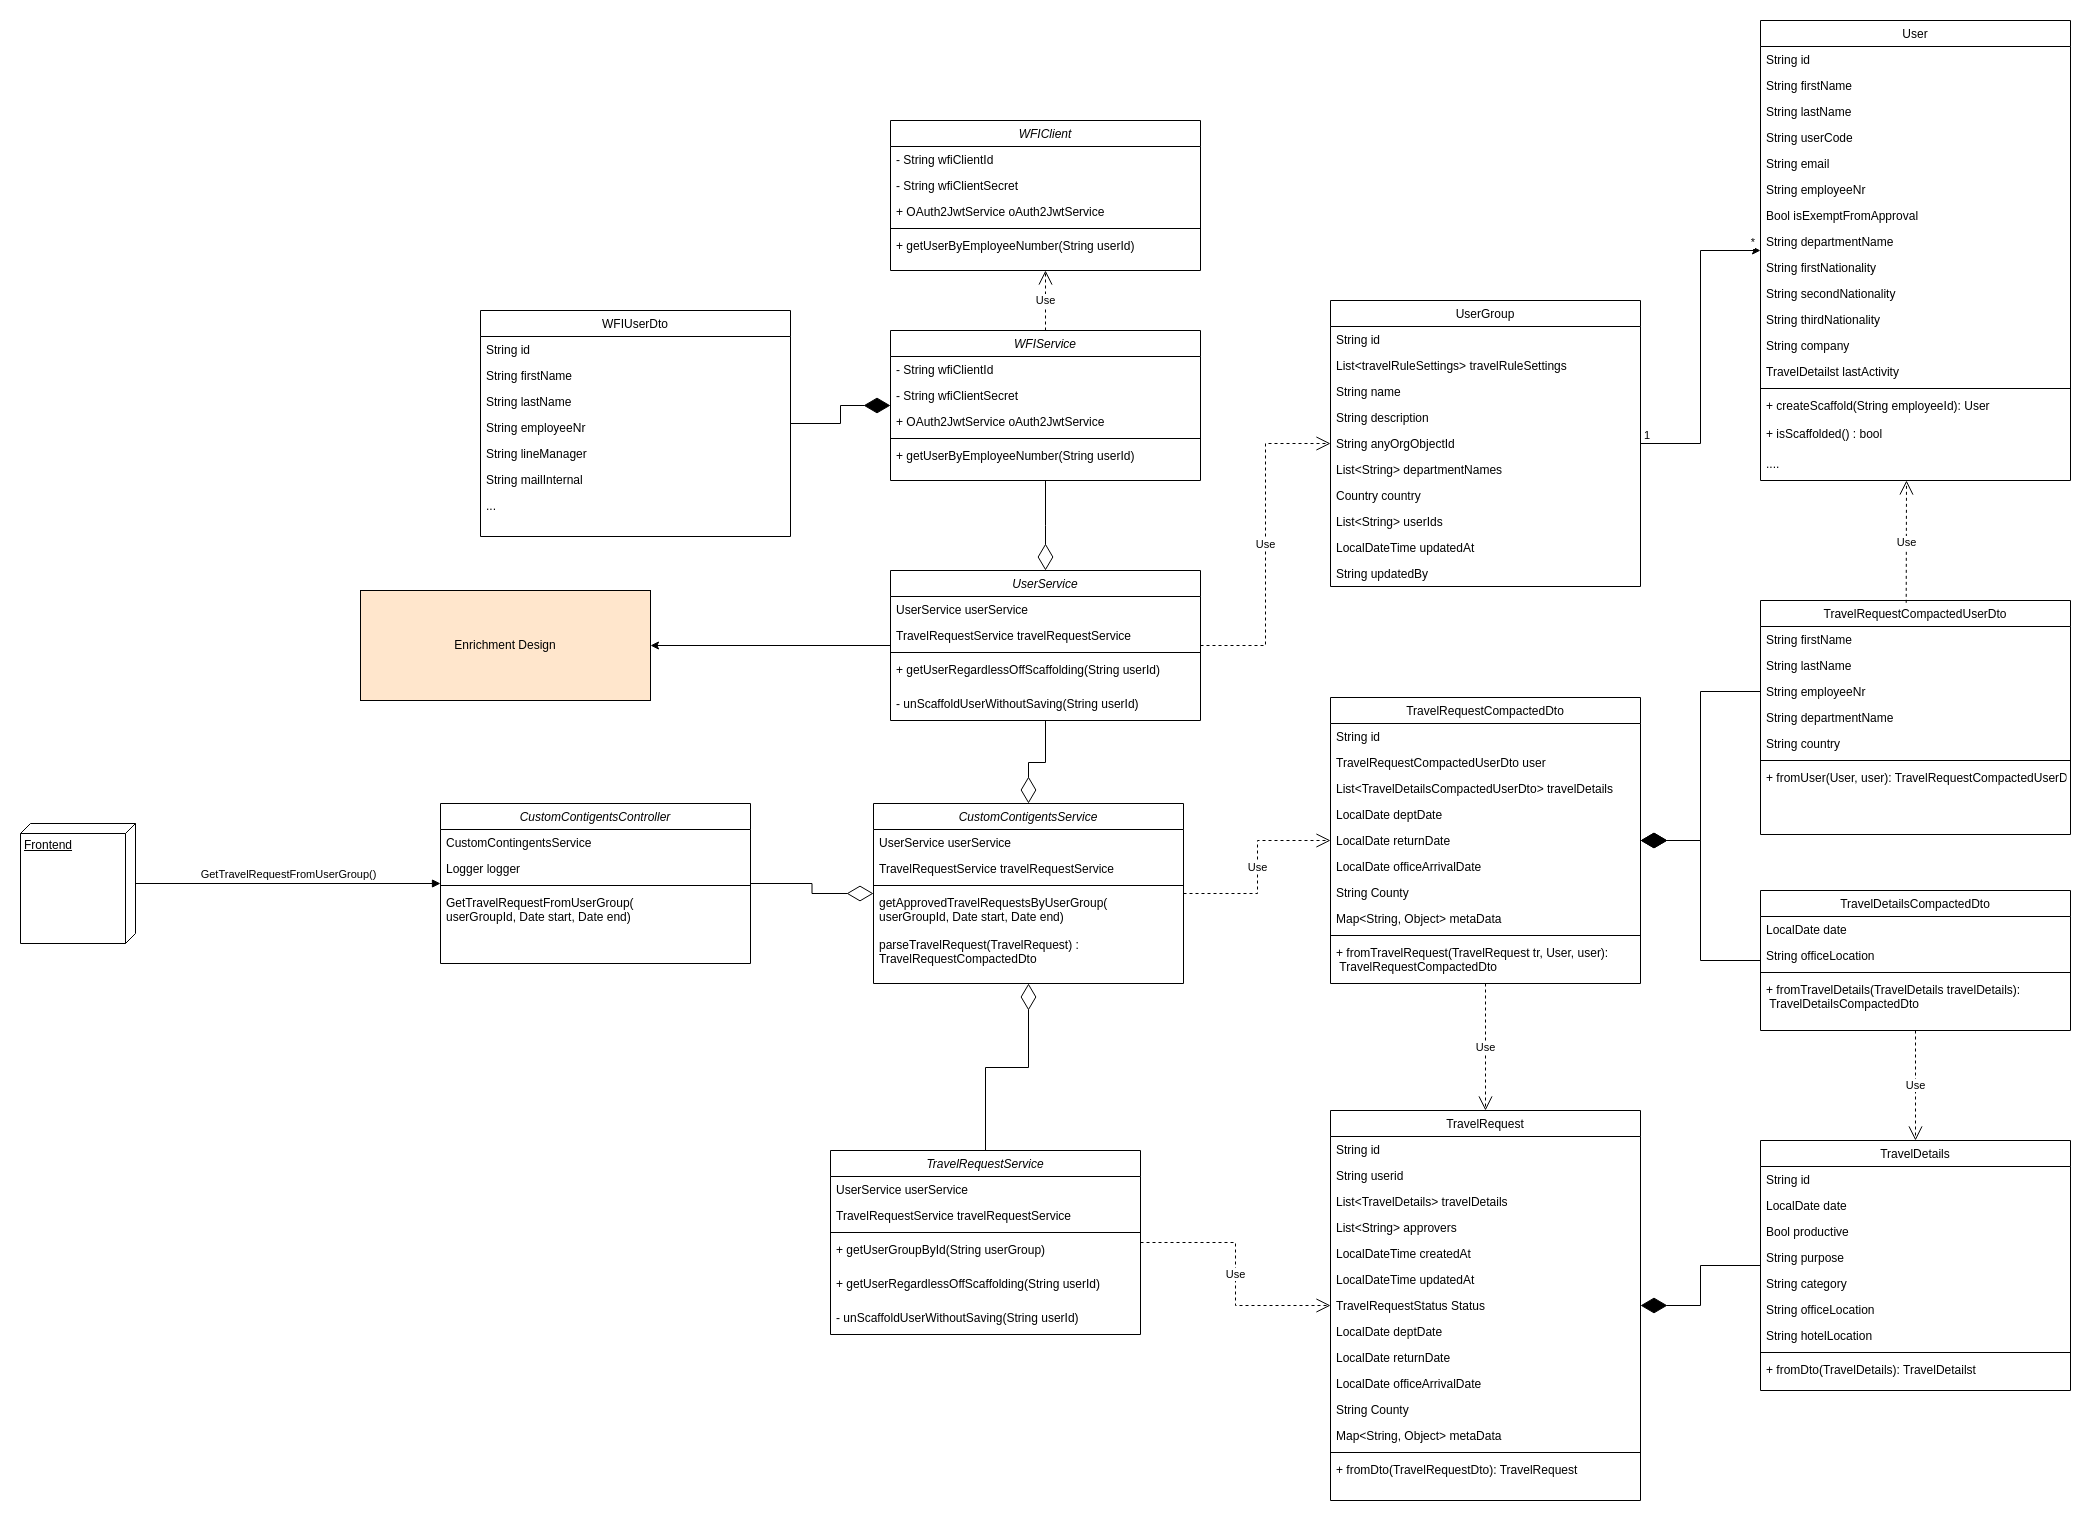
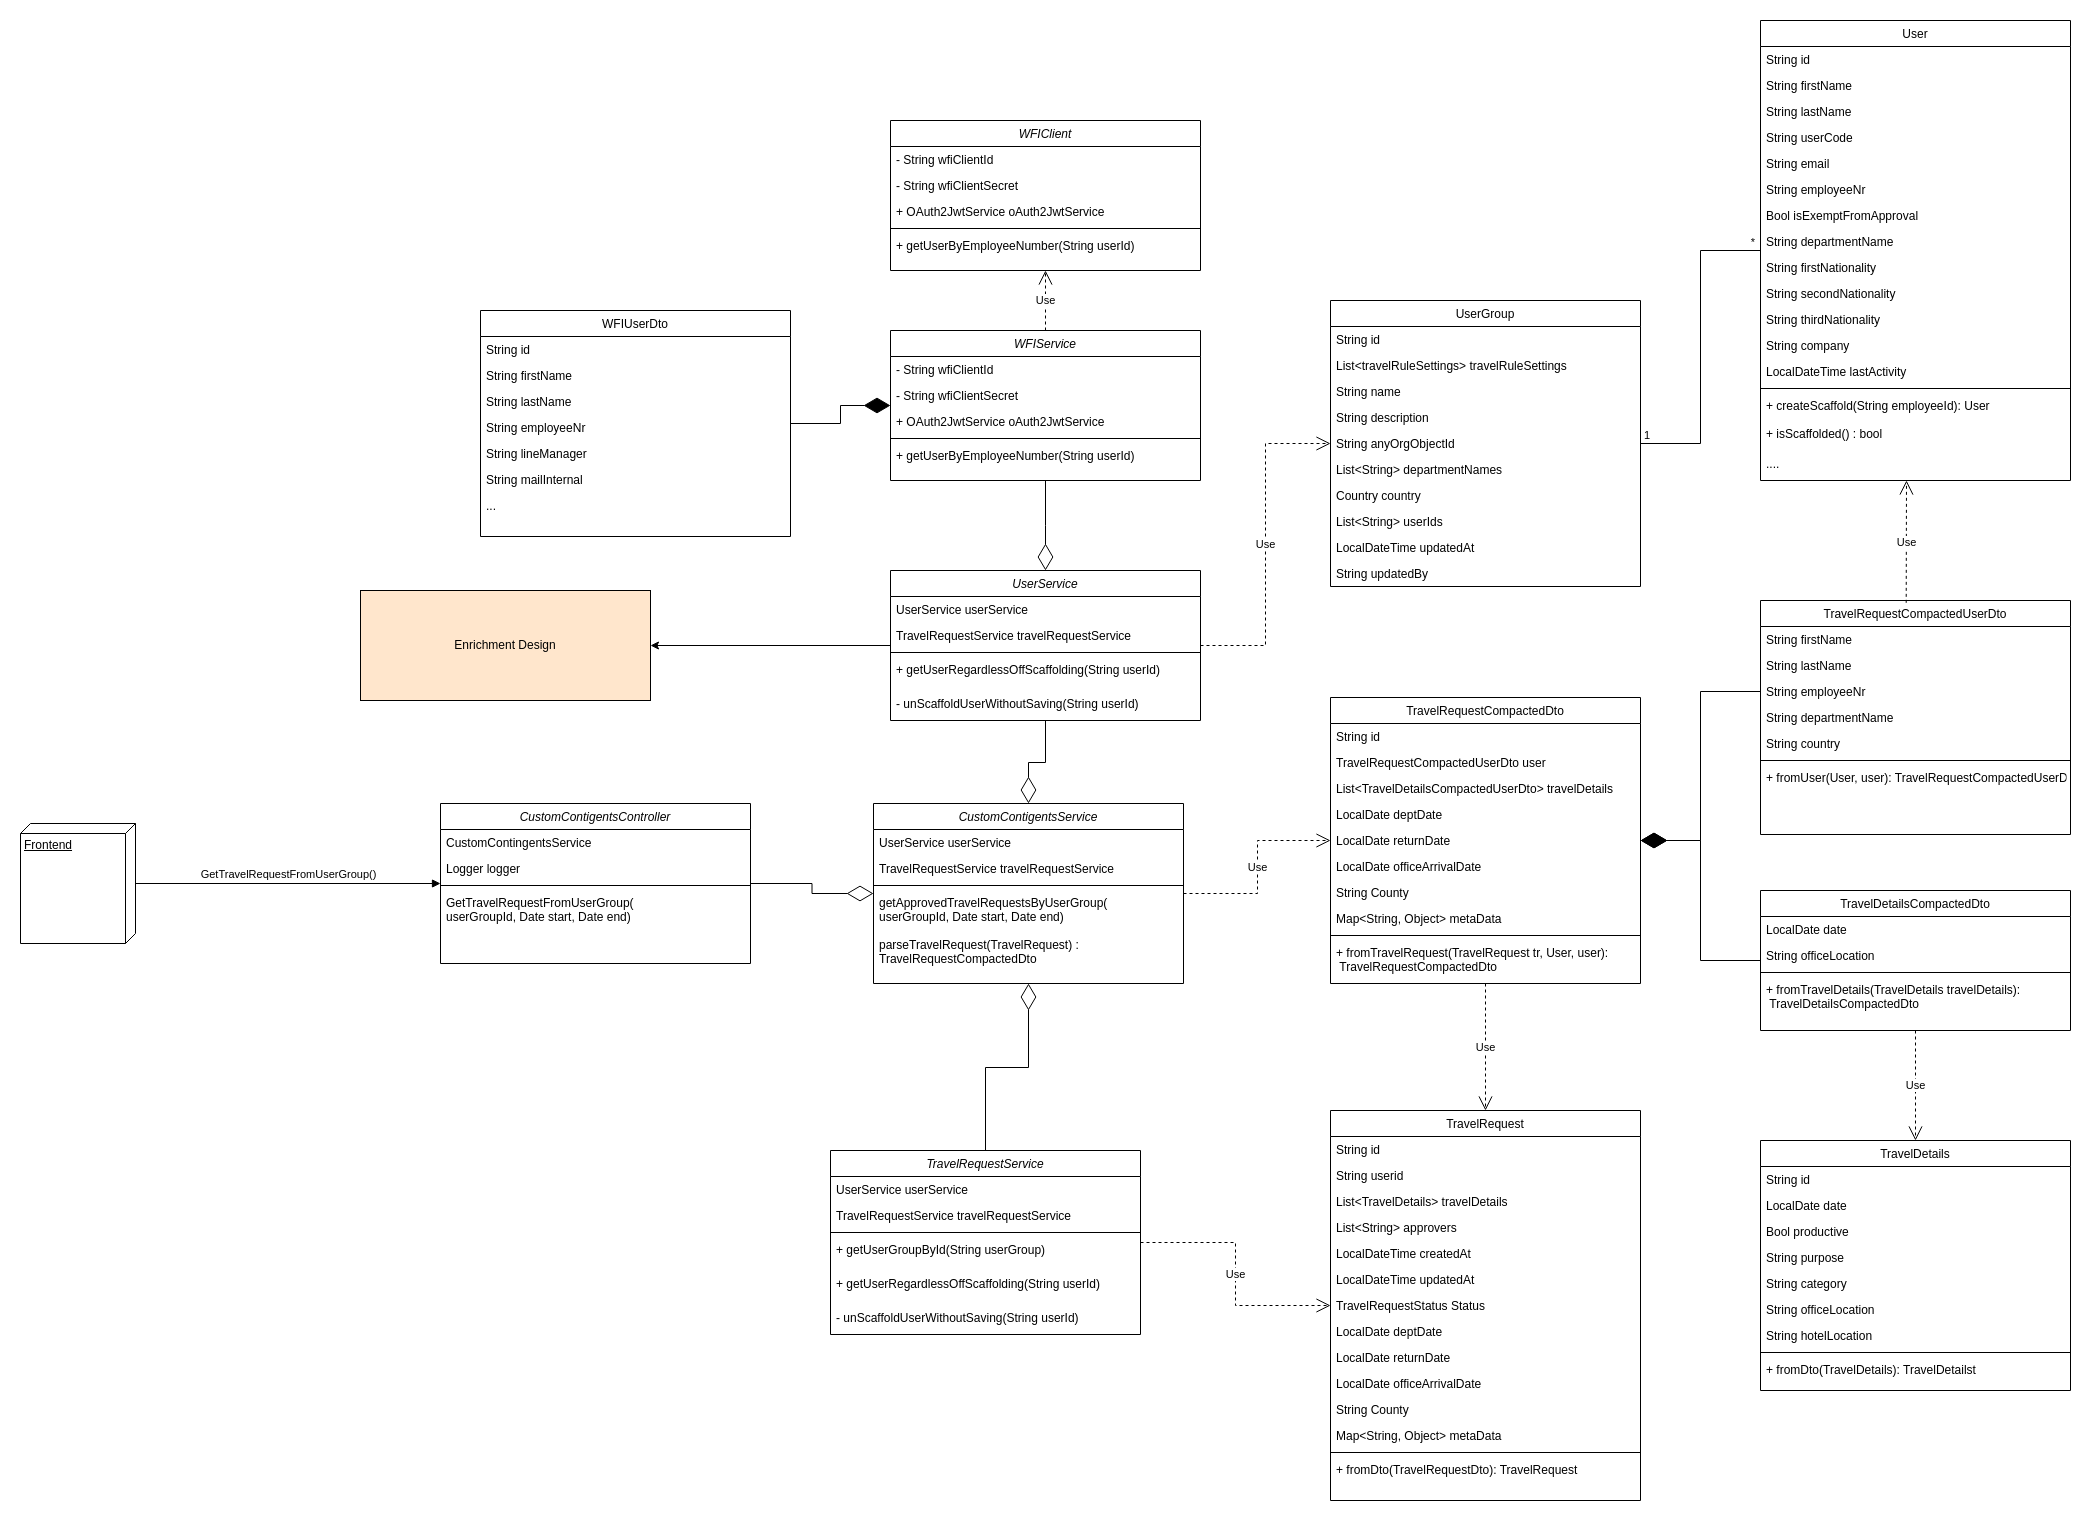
edge "UserGroup" -> "User": arrowhead classic -> none
node "TravelDetailst lastActivity": label "TravelDetailst lastActivity" -> "LocalDateTime lastActivity"
edge "TravelDetails" -> "TravelRequest": removed
